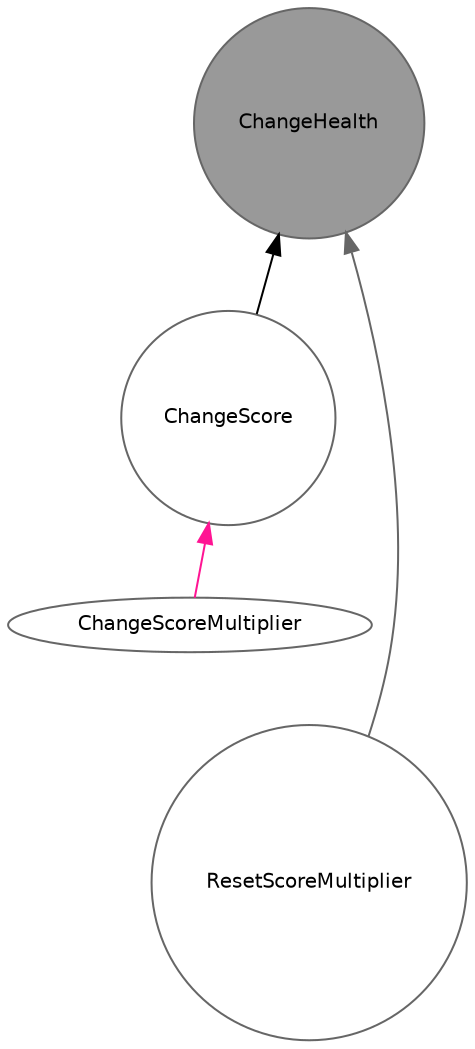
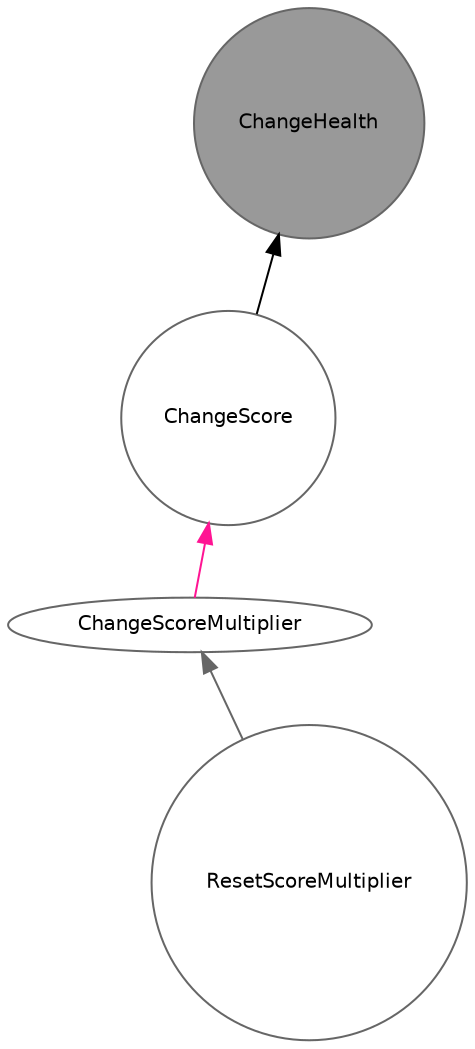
edge "ResetScoreMultiplier" -> "ChangeHealth": now "ResetScoreMultiplier" -> "ChangeScoreMultiplier"
